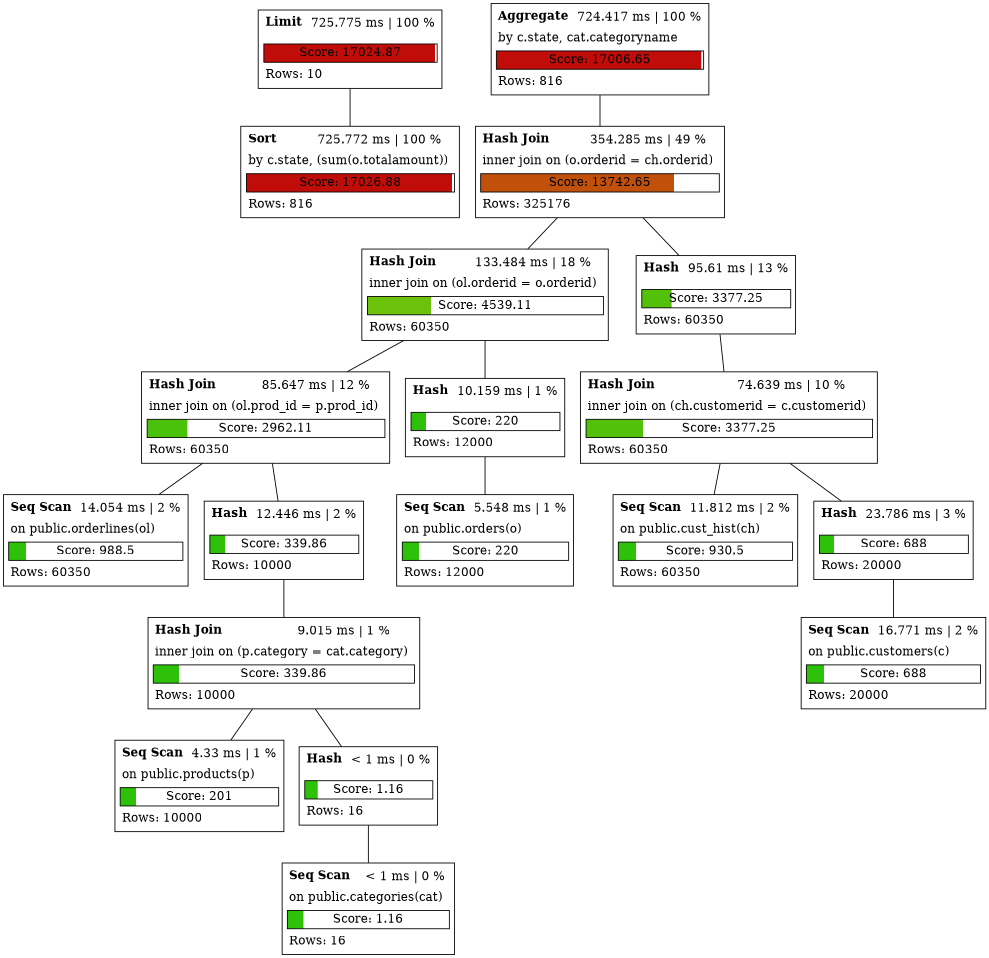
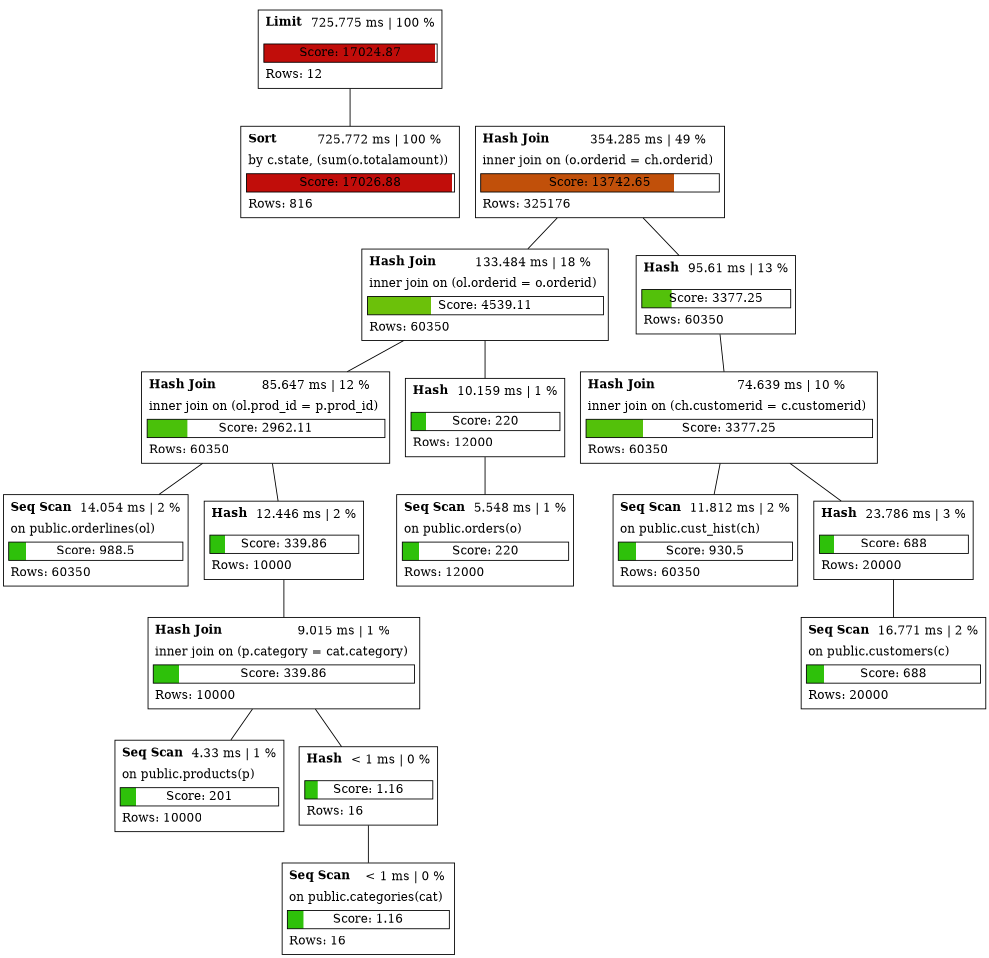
node "Aggregate": removed
node "Limit": text "Rows: 10" -> "Rows: 12"
